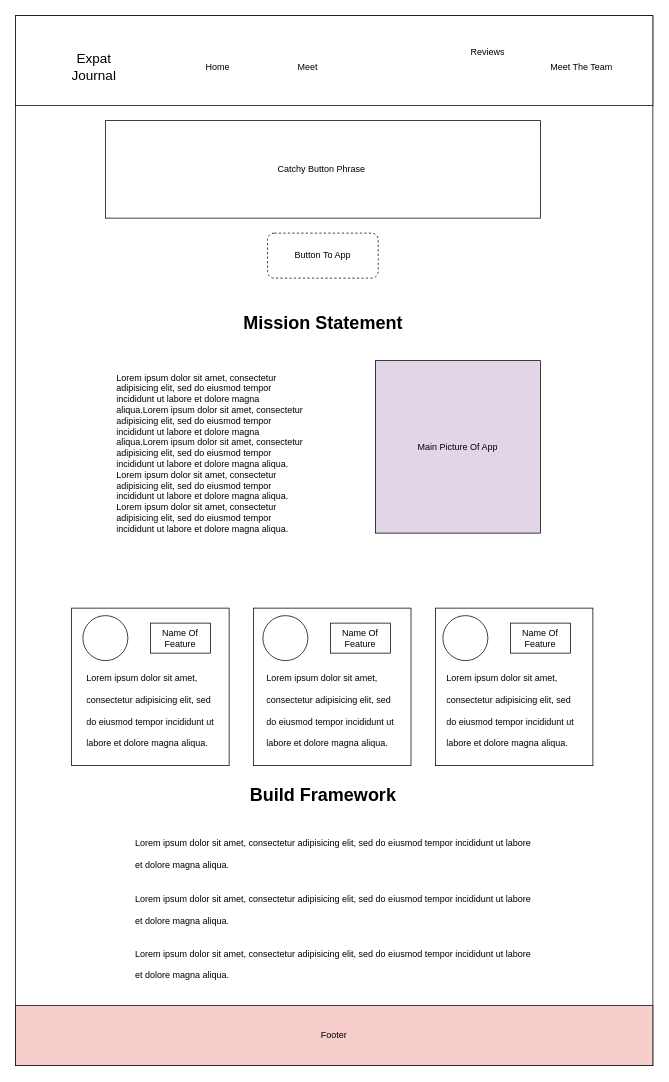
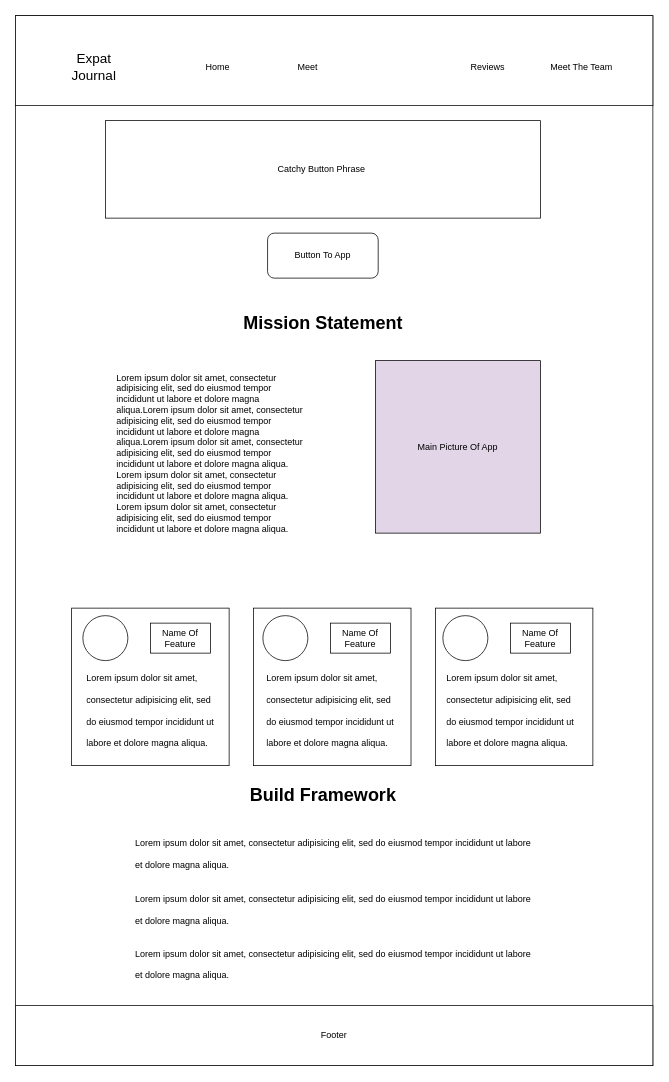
node "Reviews": moved (488, 52) -> (488, 67)
node "Button To App": style dashed -> solid
node "Footer": fillcolor #f8cecc -> #ffffff
